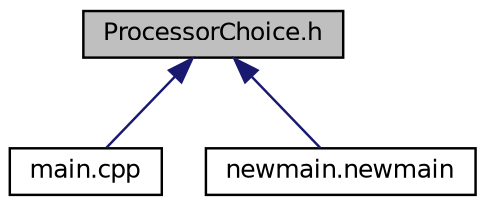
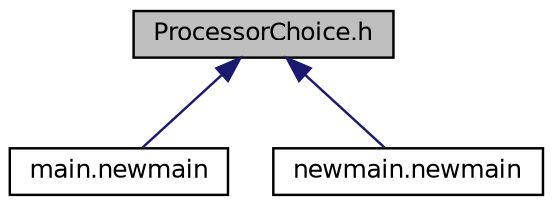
node "main.cpp": label "main.cpp" -> "main.newmain"
